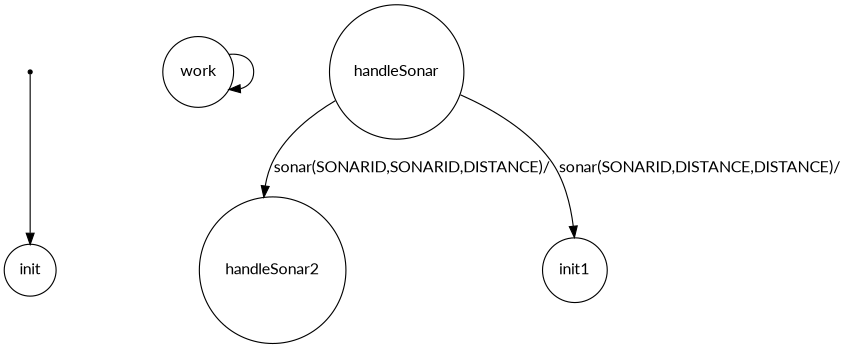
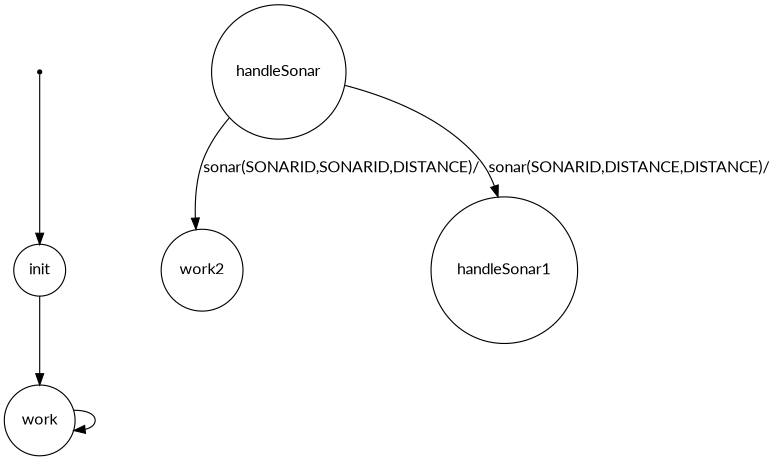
node "handleSonar2": label "handleSonar2" -> "work2"
node "init1": label "init1" -> "handleSonar1"
edge "init" -> "work": added
